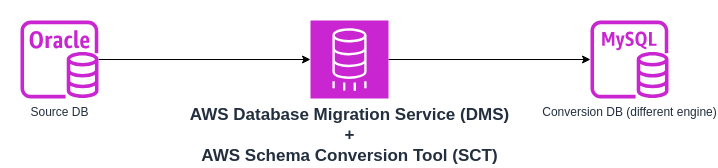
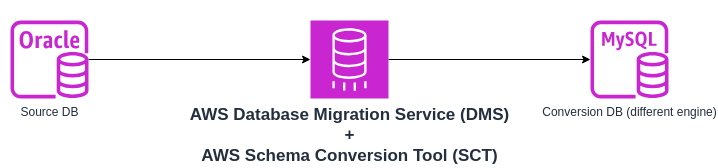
node "Source DB": moved (60, 60) -> (50, 60)
